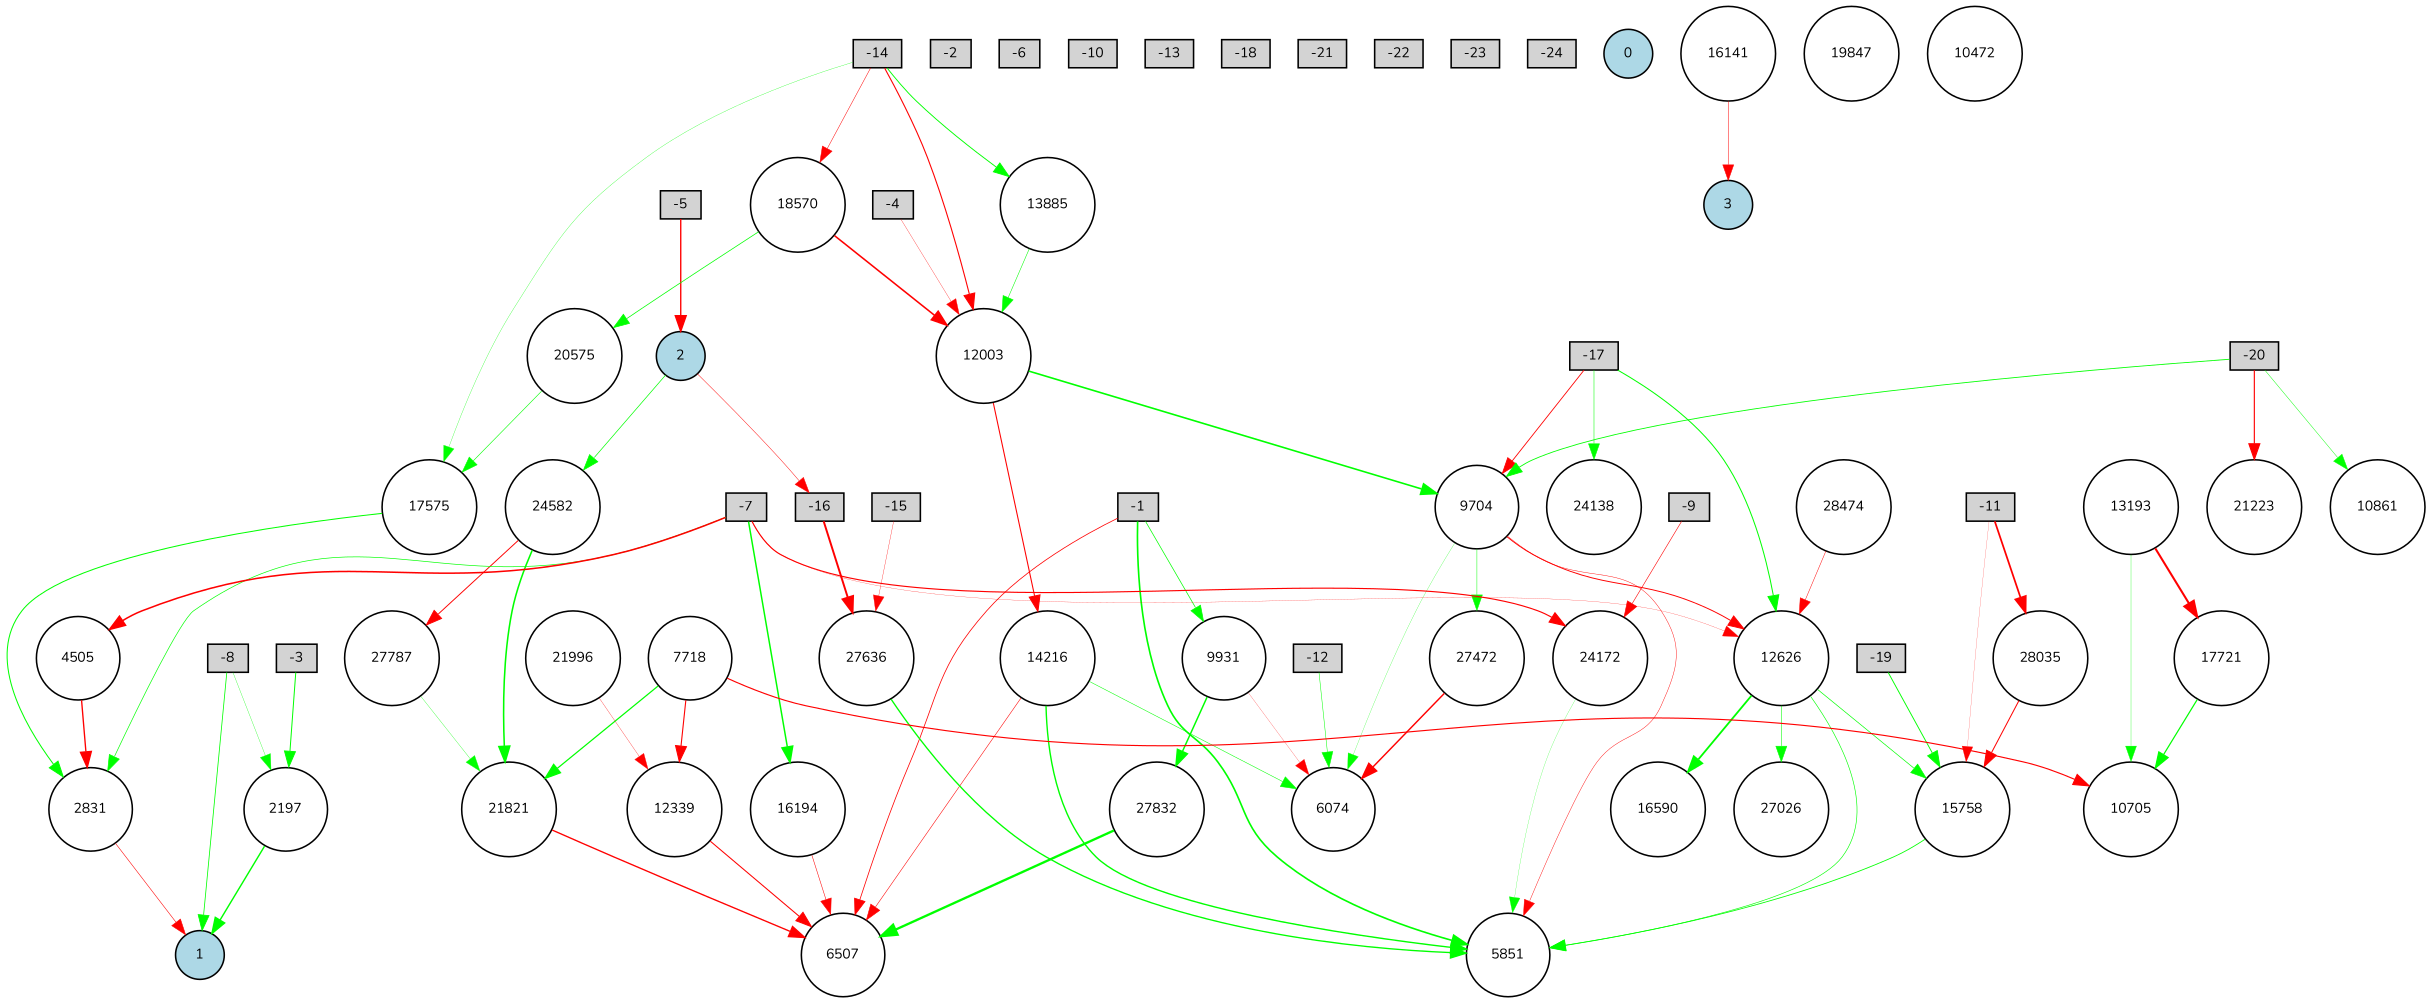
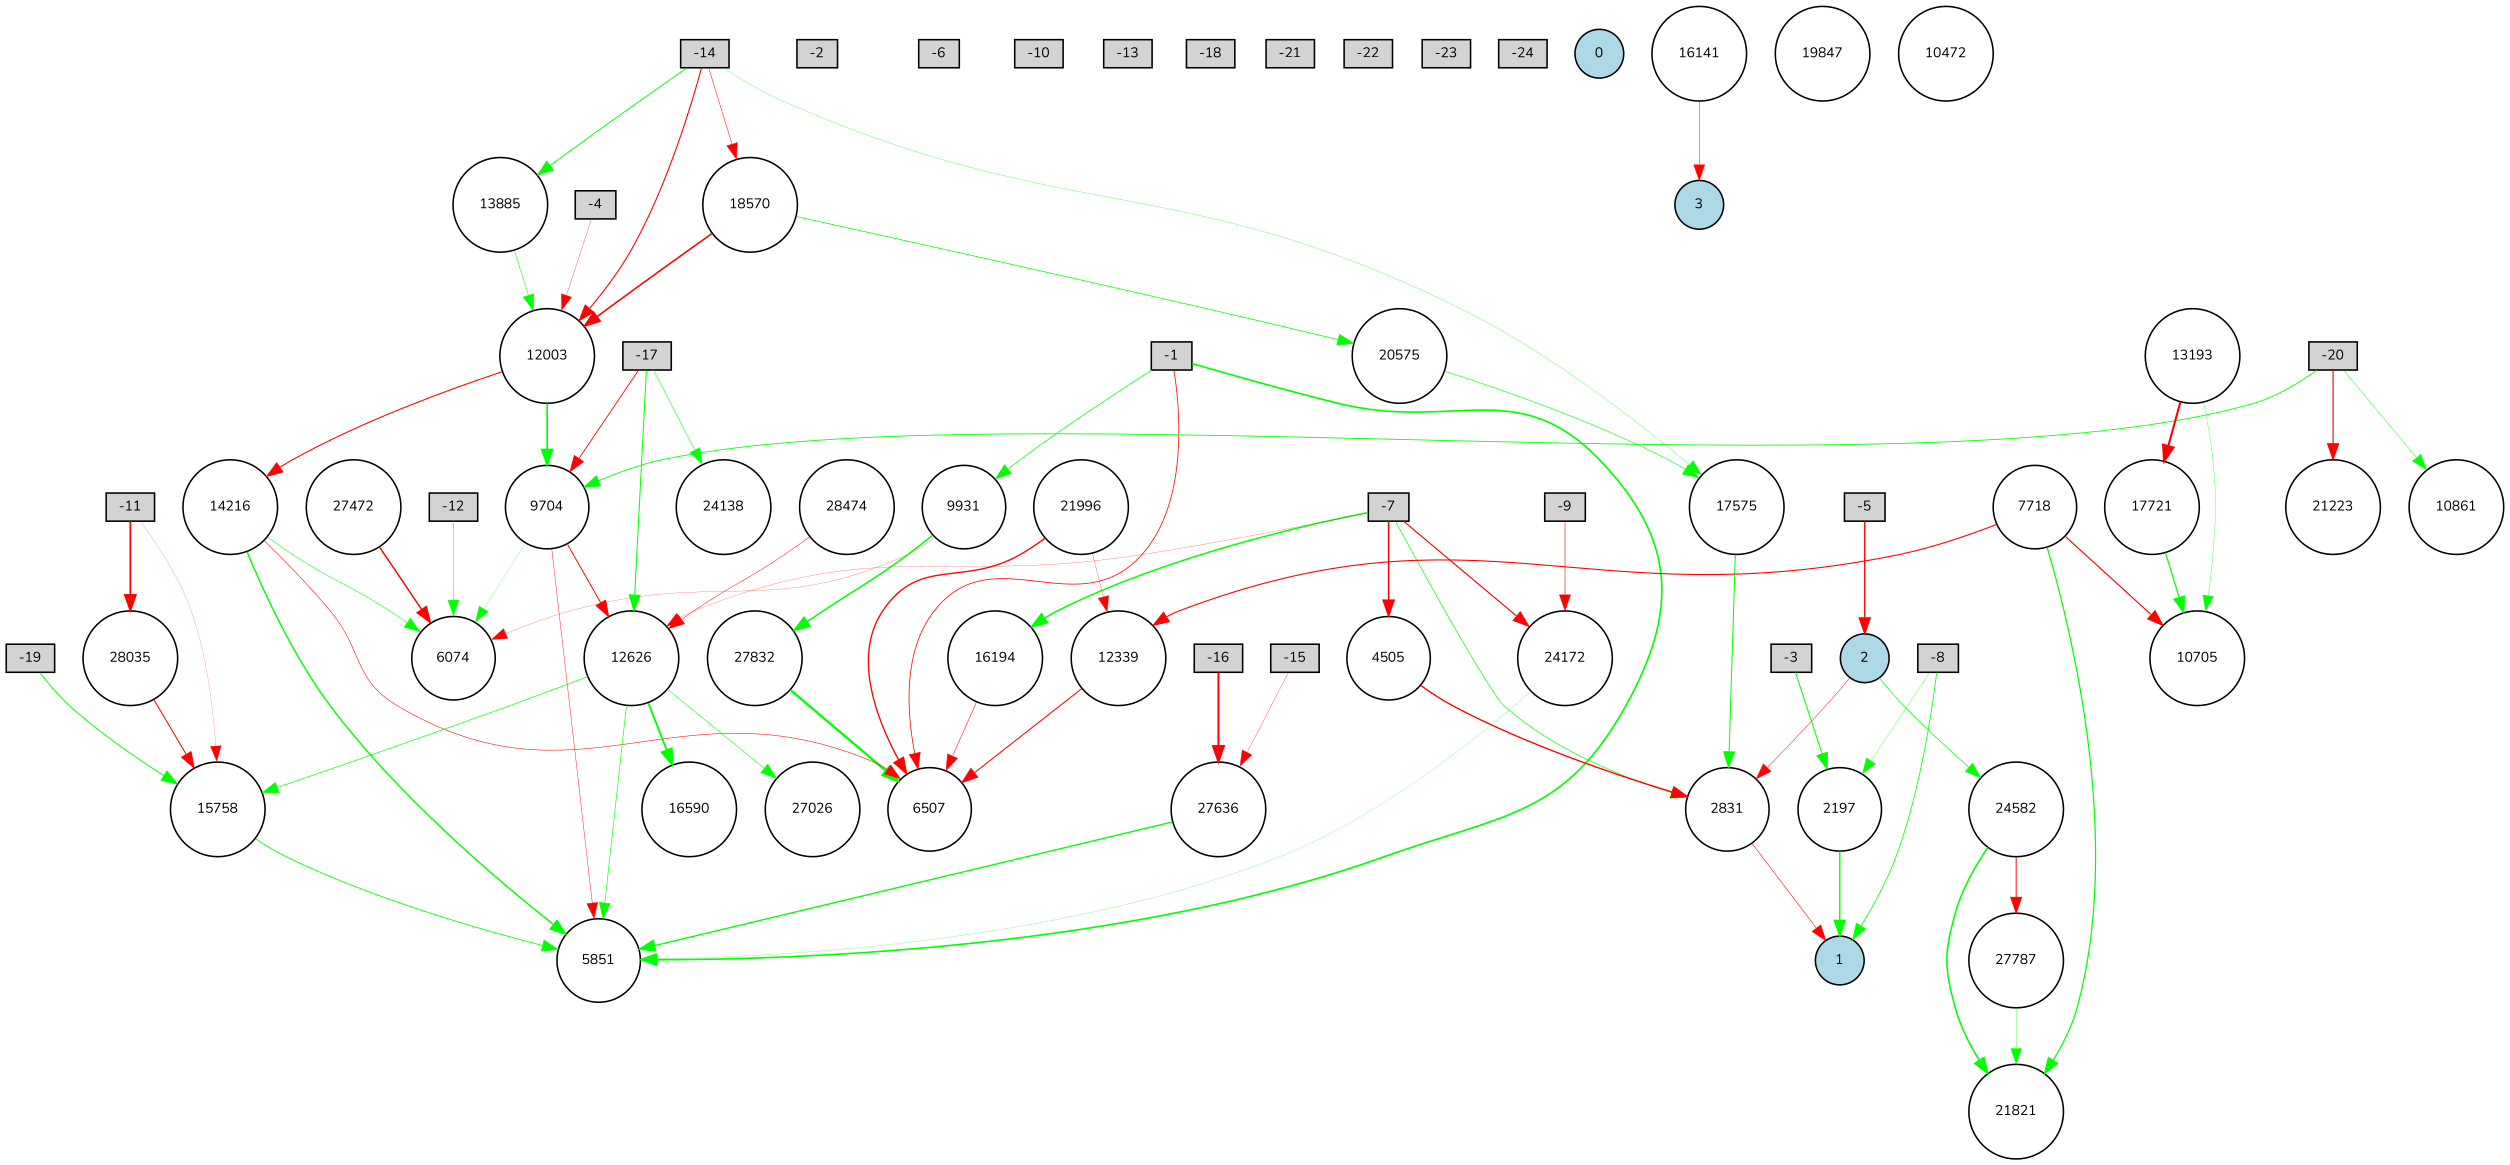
edge "2" -> "-16": now "2" -> "2831"
edge "9704" -> "27472": removed
edge "21821" -> "6507": now "21996" -> "6507"
